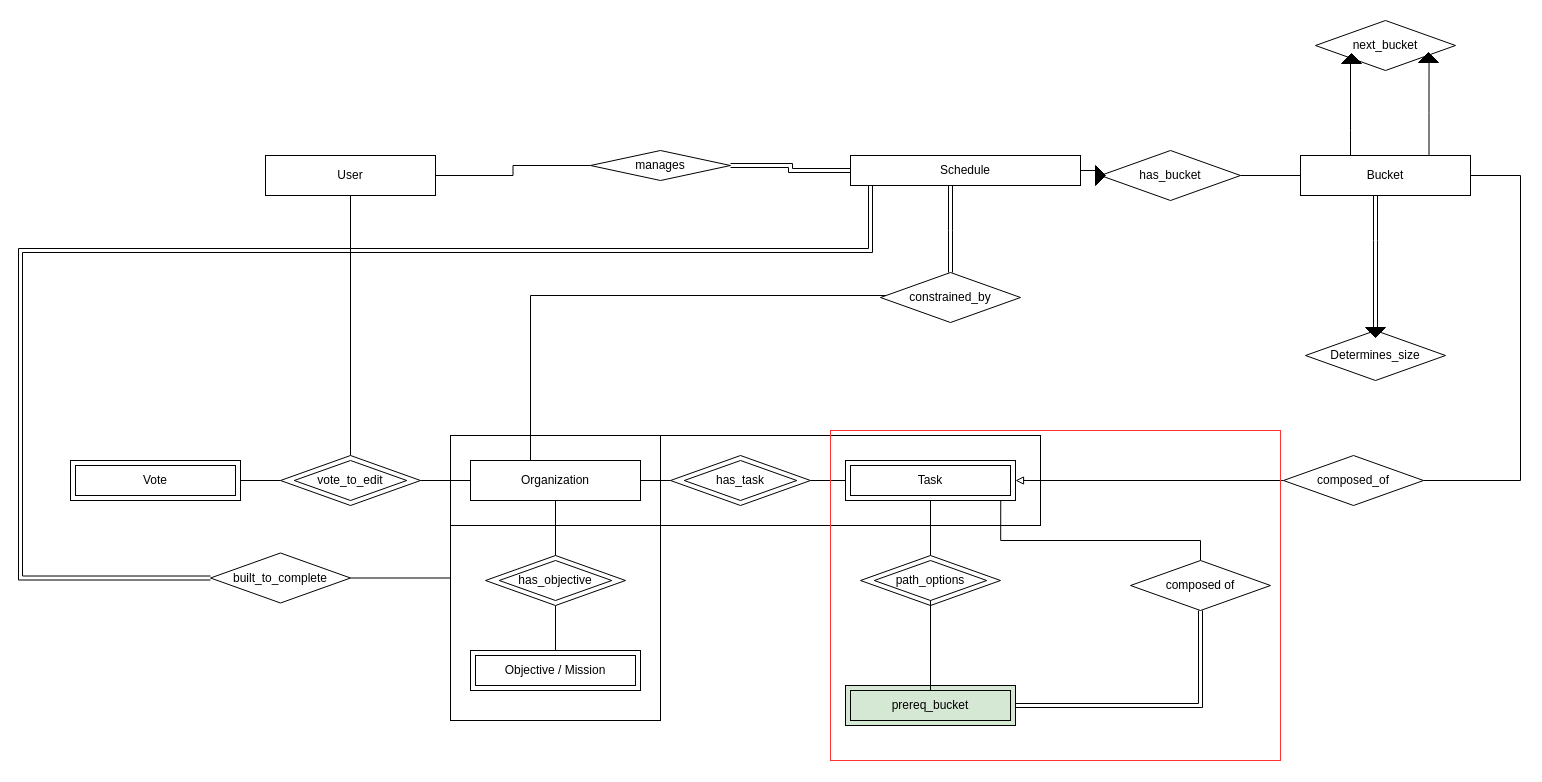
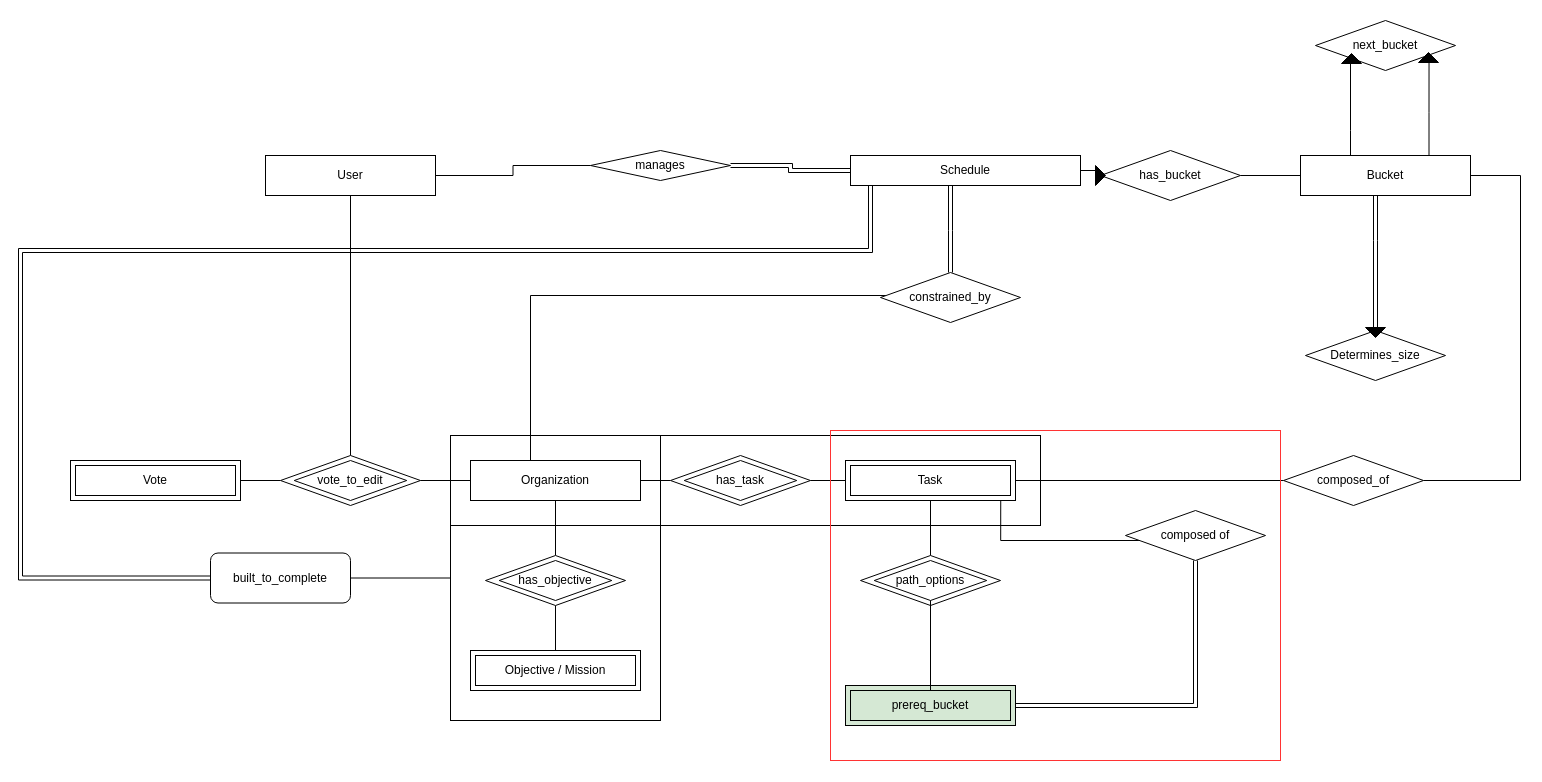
edge "composed_of" -> "Task": arrowhead block -> none
node "built_to_complete": shape diamond -> rounded rectangle
node "composed of": moved (1201, 586) -> (1196, 536)
